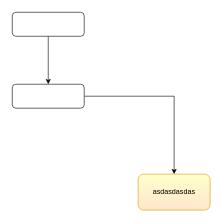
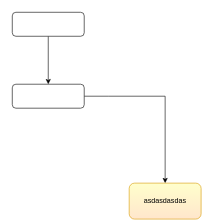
node "asdasdasdas": moved (174, 192) -> (165, 201)
